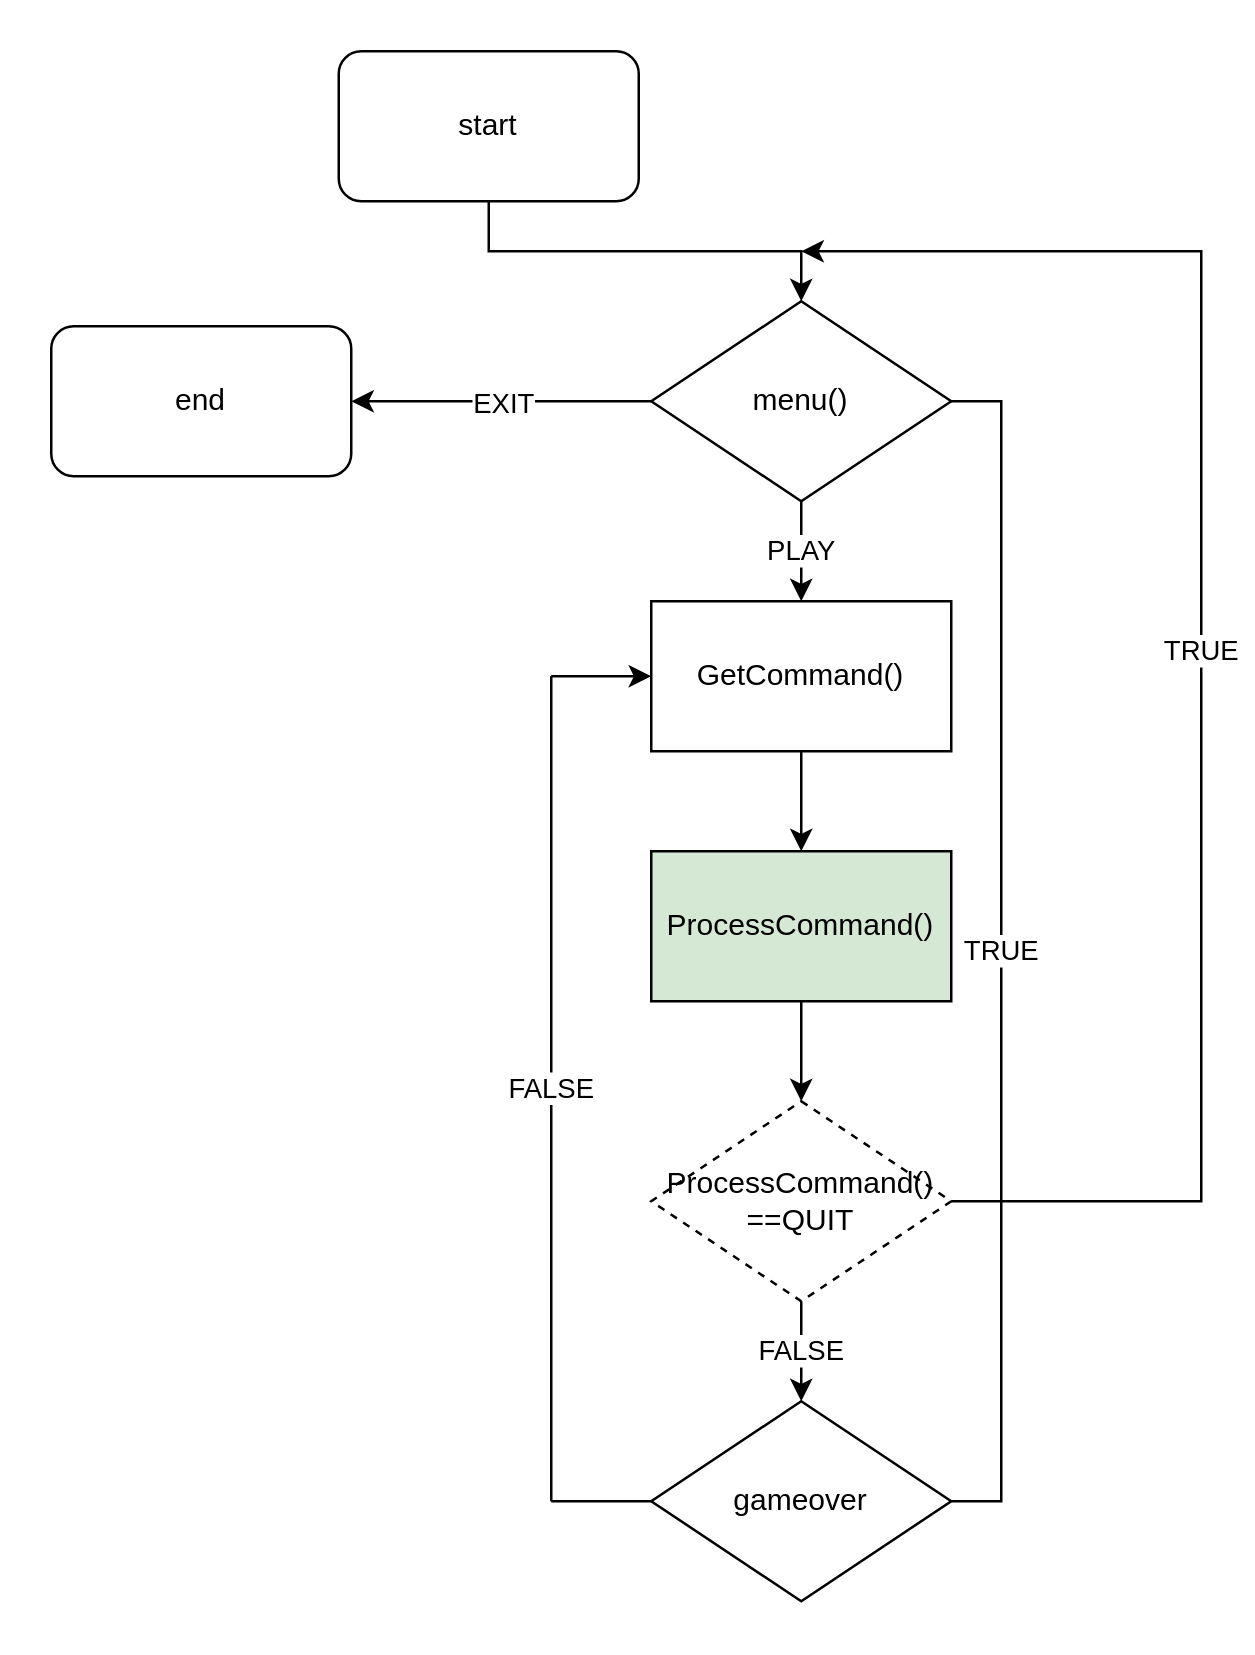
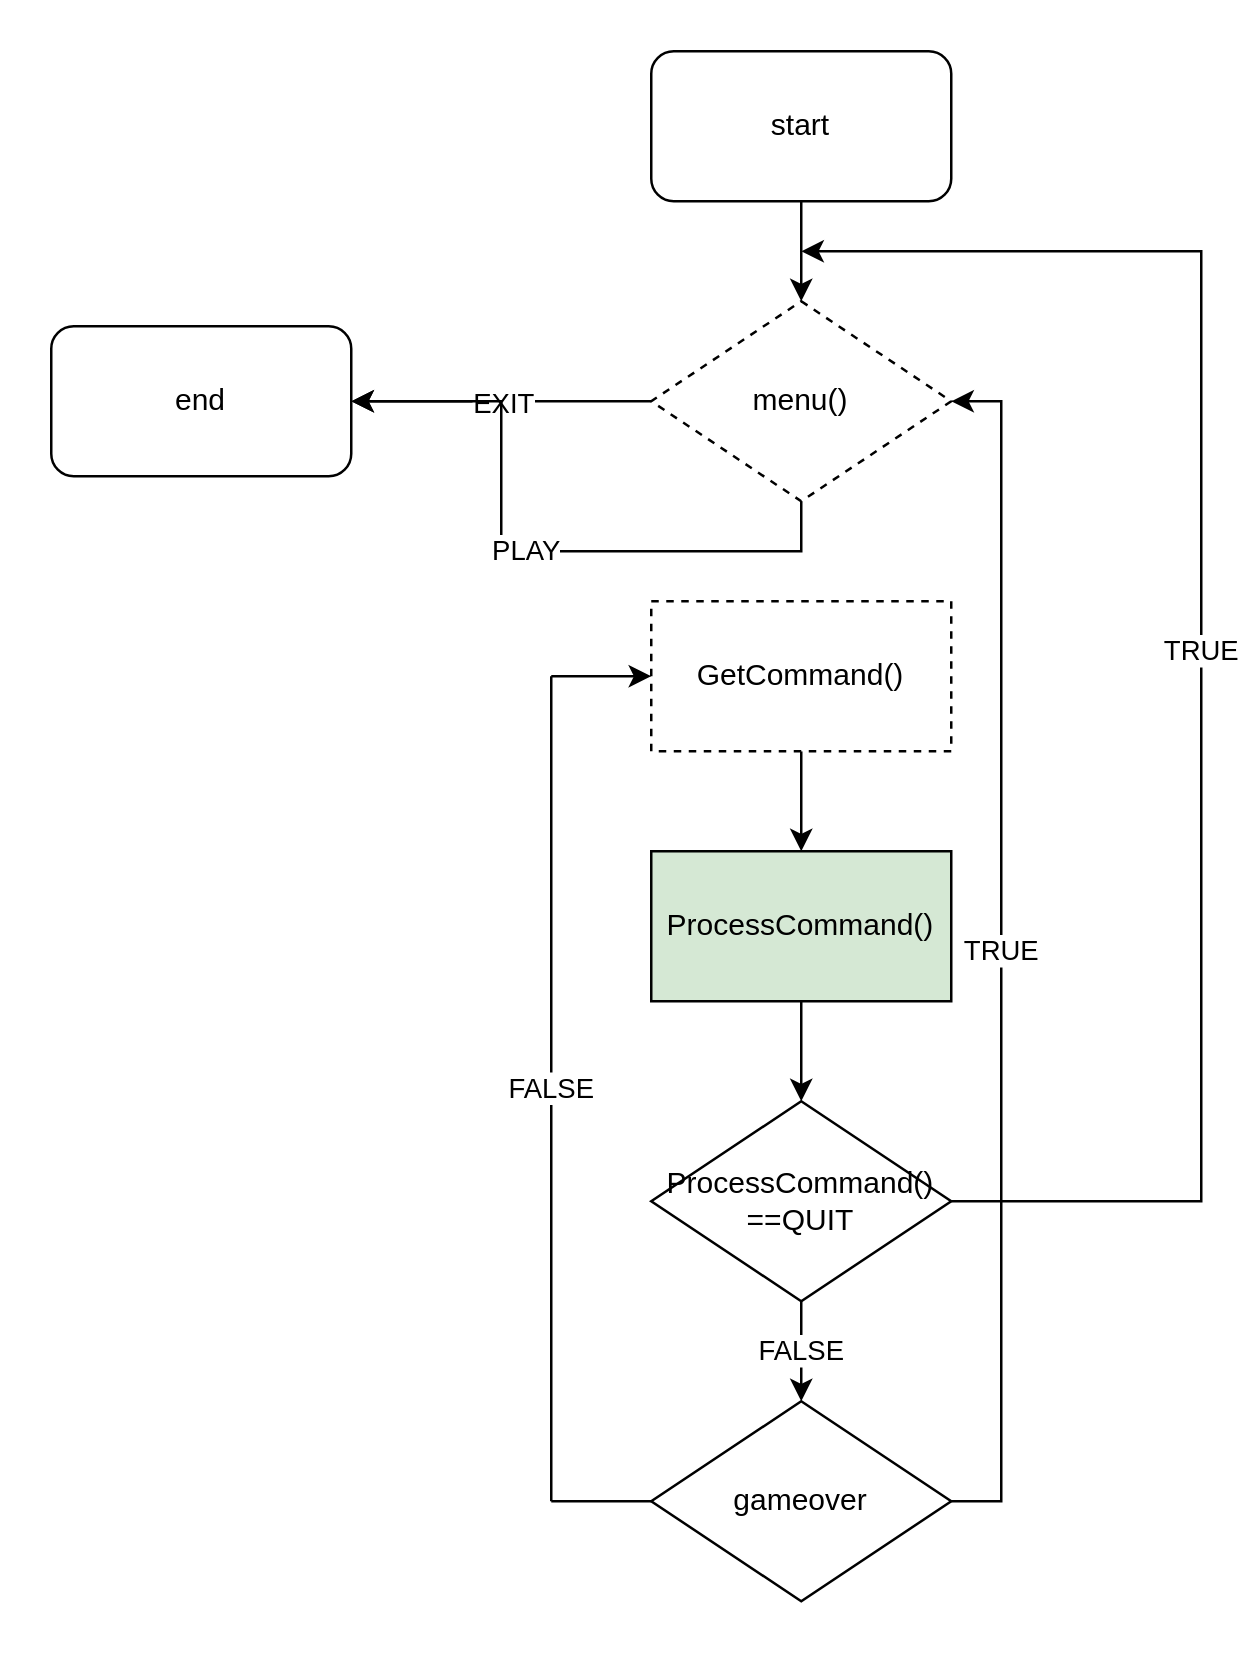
node "start": moved (489, 126) -> (801, 126)
node "menu()": style solid -> dashed
edge "menu()" -- "gameover": arrowhead none -> classic
edge "menu()" -> "GetCommand()": now "menu()" -> "end"
node "GetCommand()": style solid -> dashed
node "ProcessCommand() ==QUIT": style dashed -> solid
